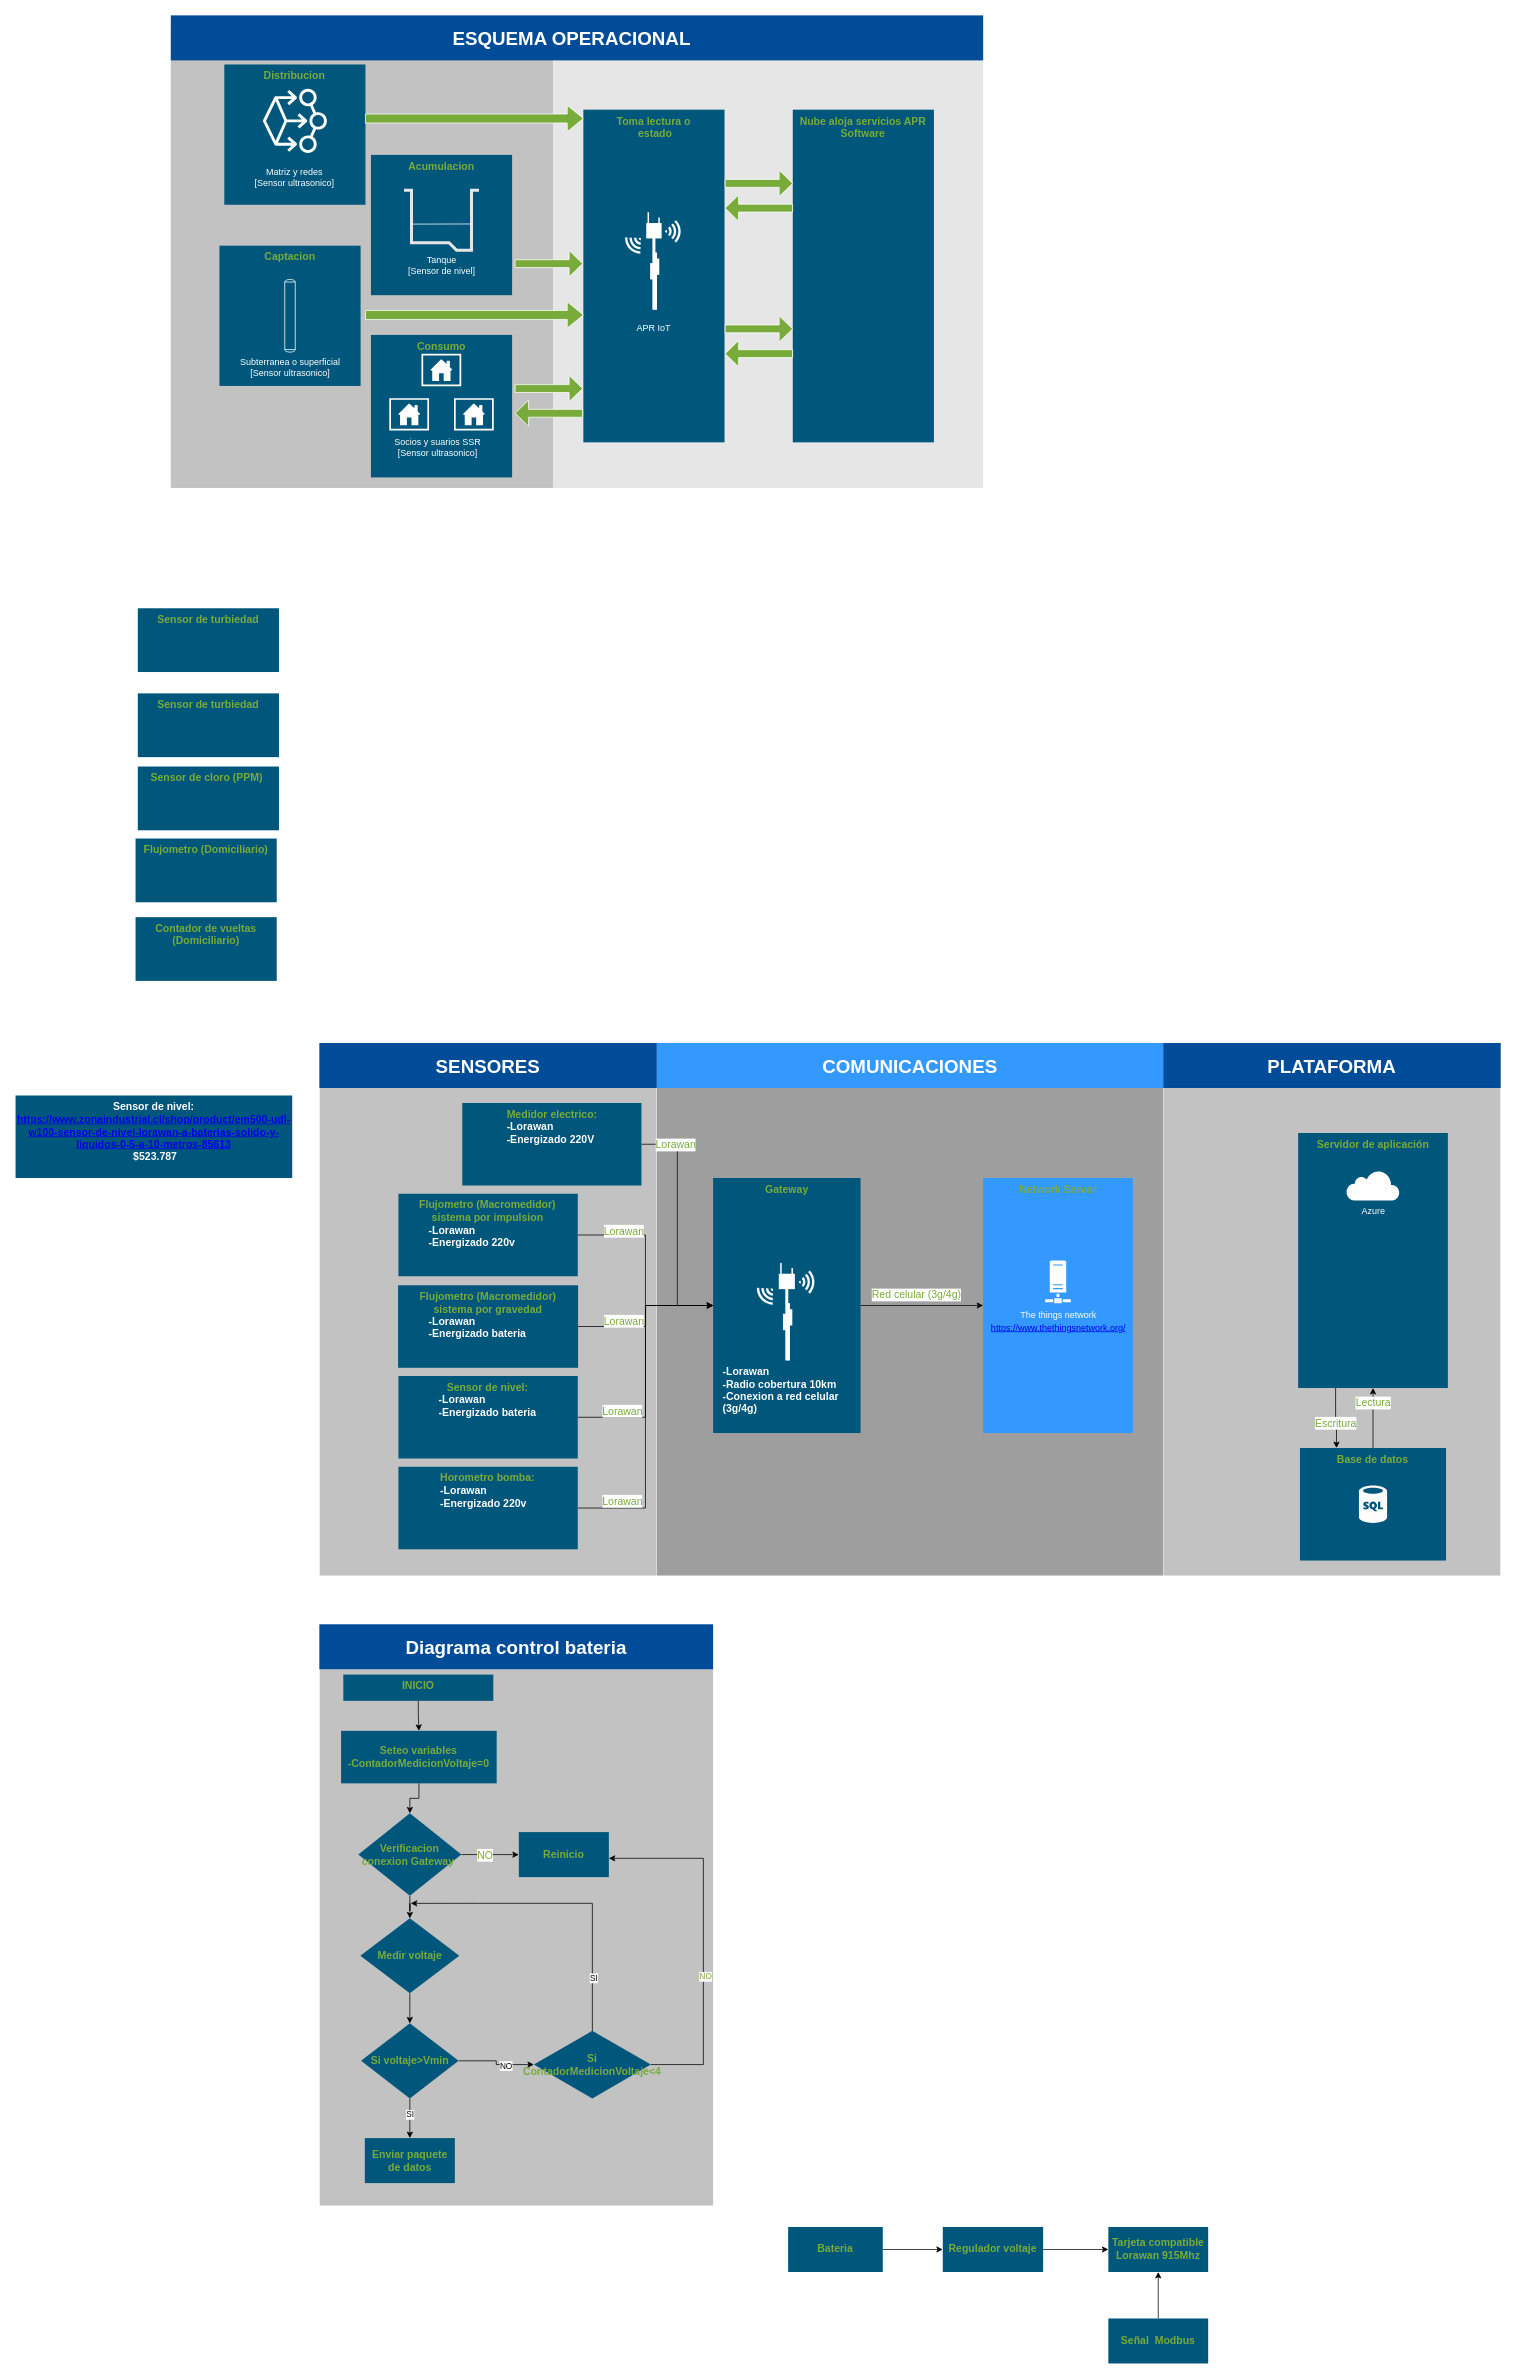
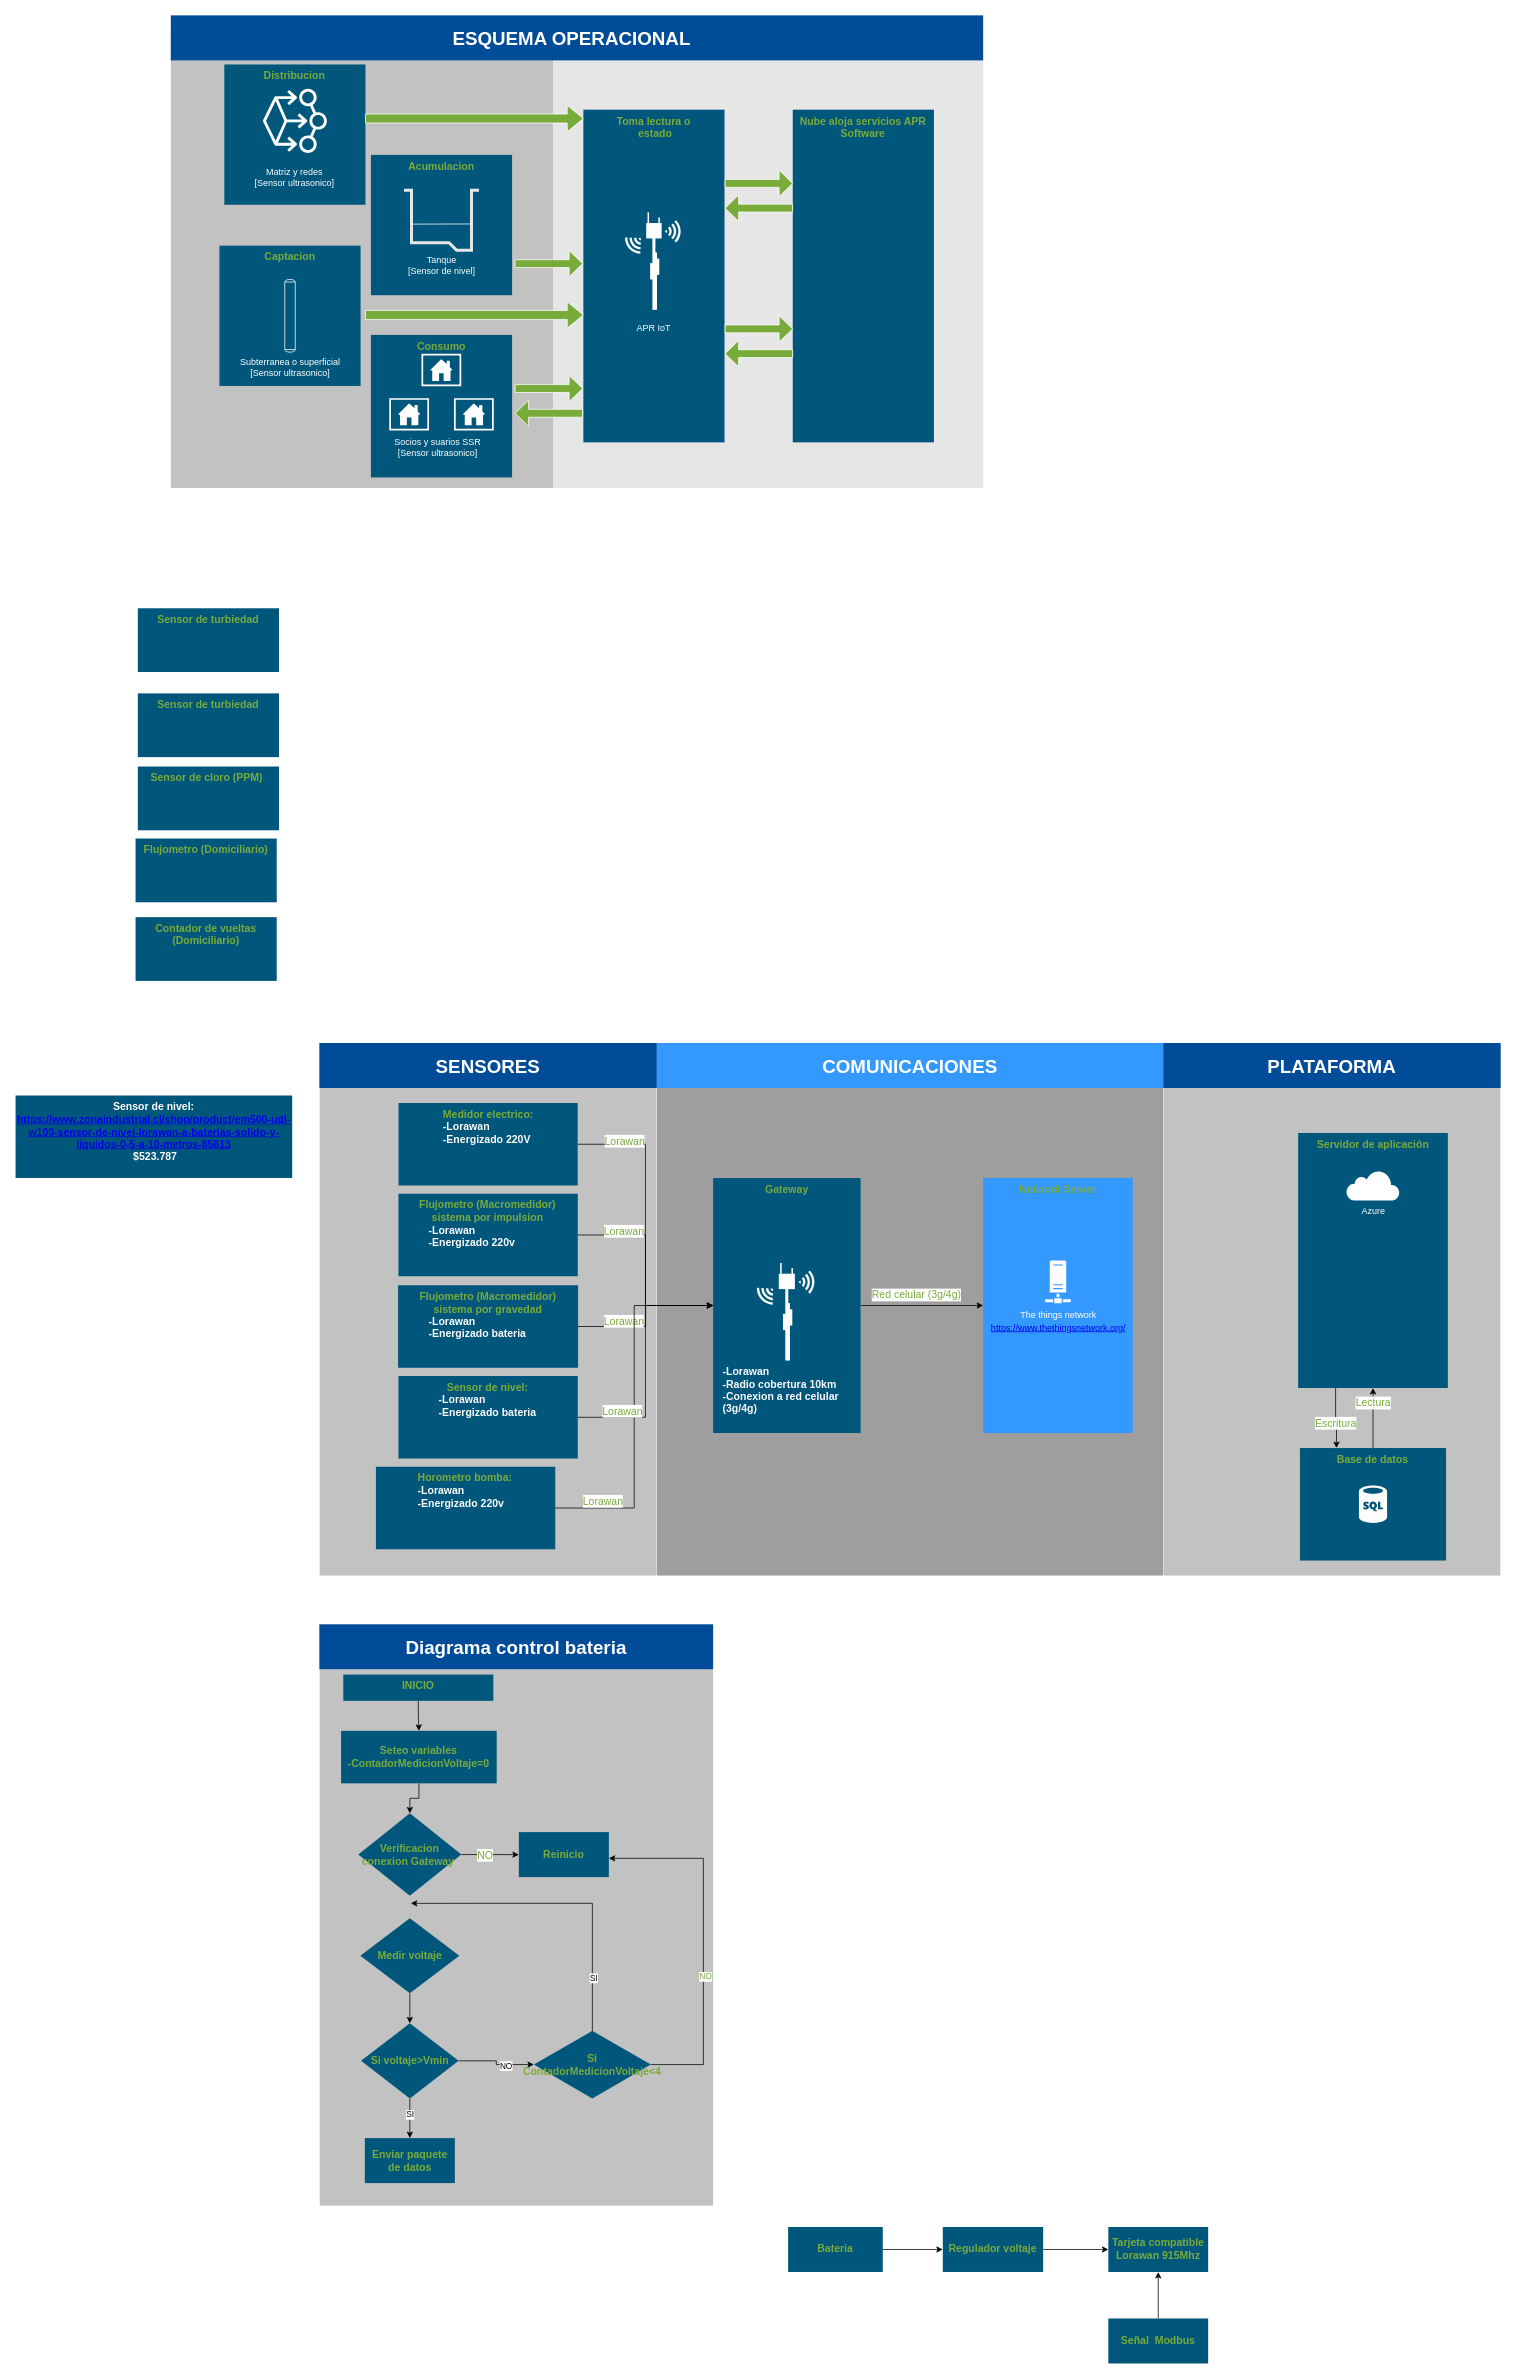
node "Medidor electrico: -Lorawan -Energizado 220V": moved (552, 1144) -> (488, 1144)
node "Horometro bomba: -Lorawan -Energizado 220v": moved (488, 1508) -> (465, 1508)
edge "Verificacion conexion Gateway" -> "Medir voltaje": removed
